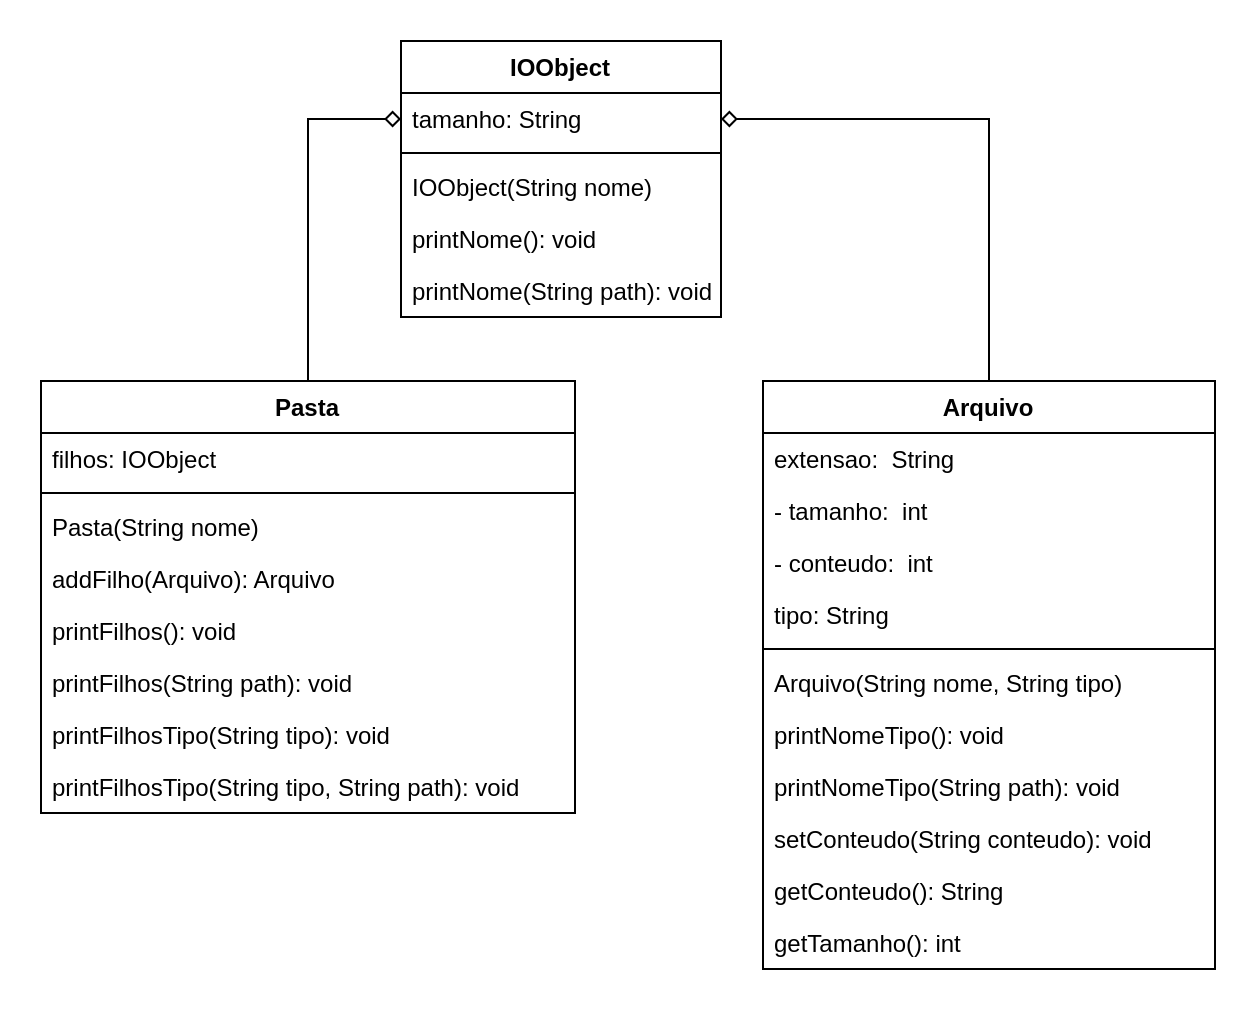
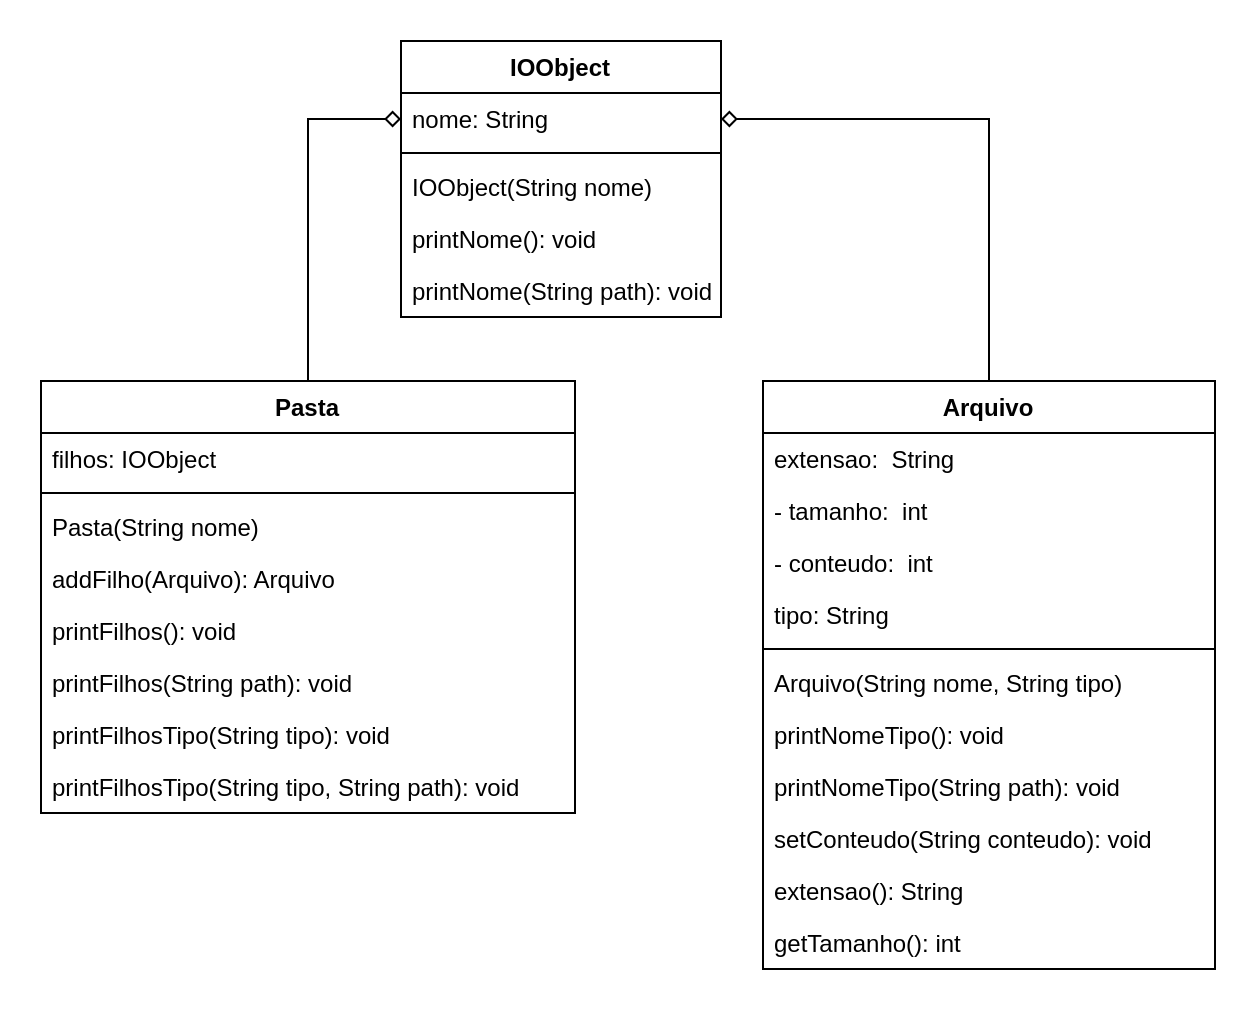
node "tamanho: String": label "tamanho: String" -> "nome: String"
node "getConteudo(): String": label "getConteudo(): String" -> "extensao(): String"
